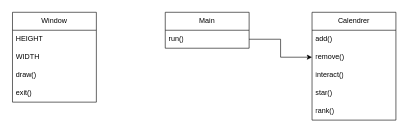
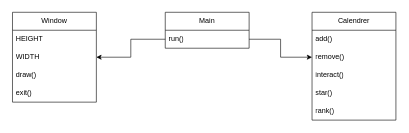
edge "run()" -> "WIDTH": added
